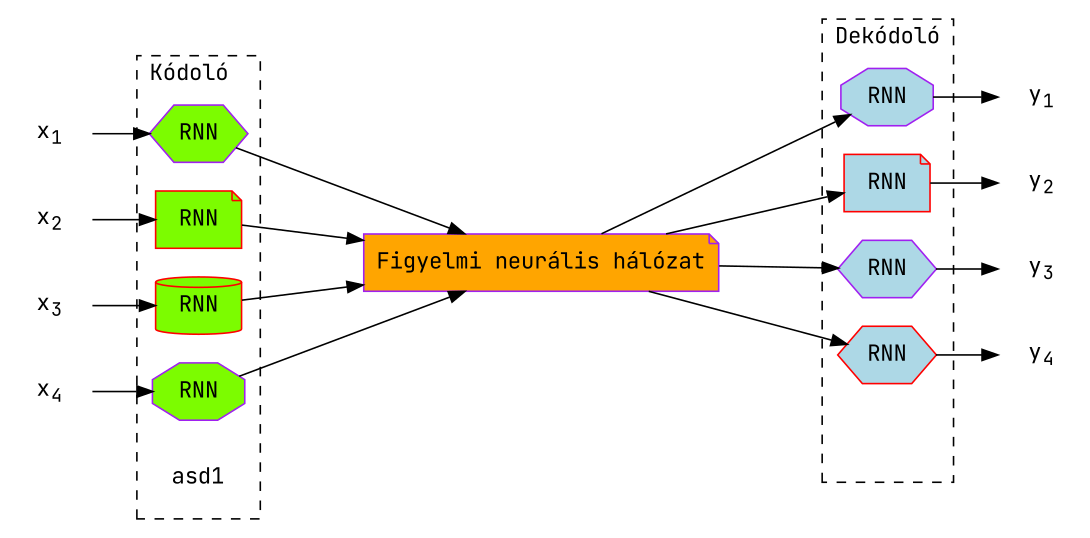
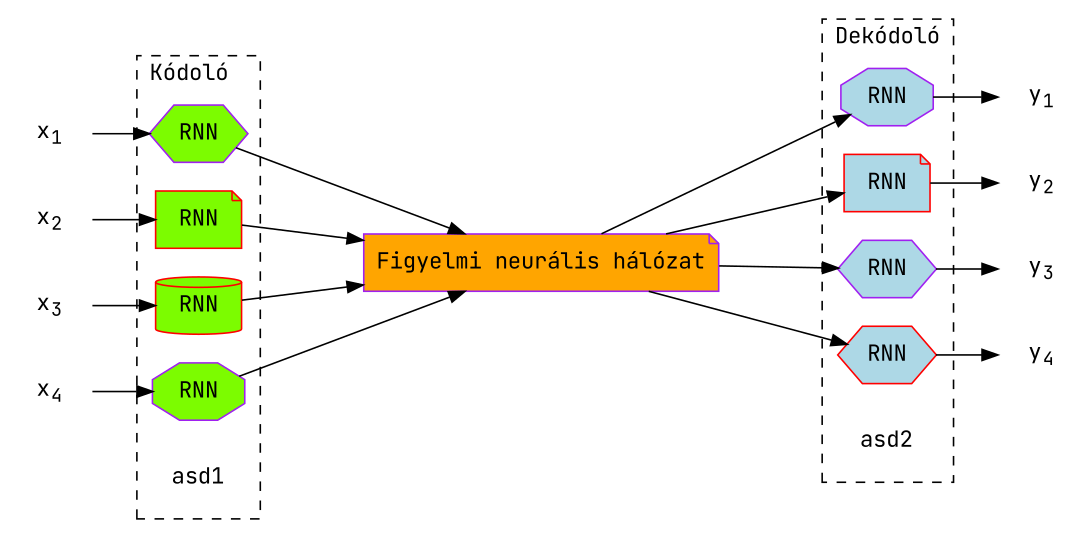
node "asd2": added
